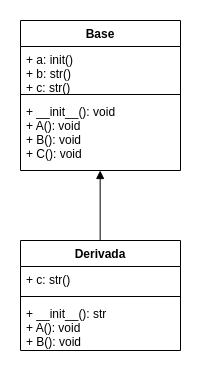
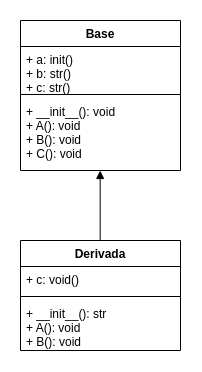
node "+ c: str()": label "+ c: str()" -> "+ c: void()"
